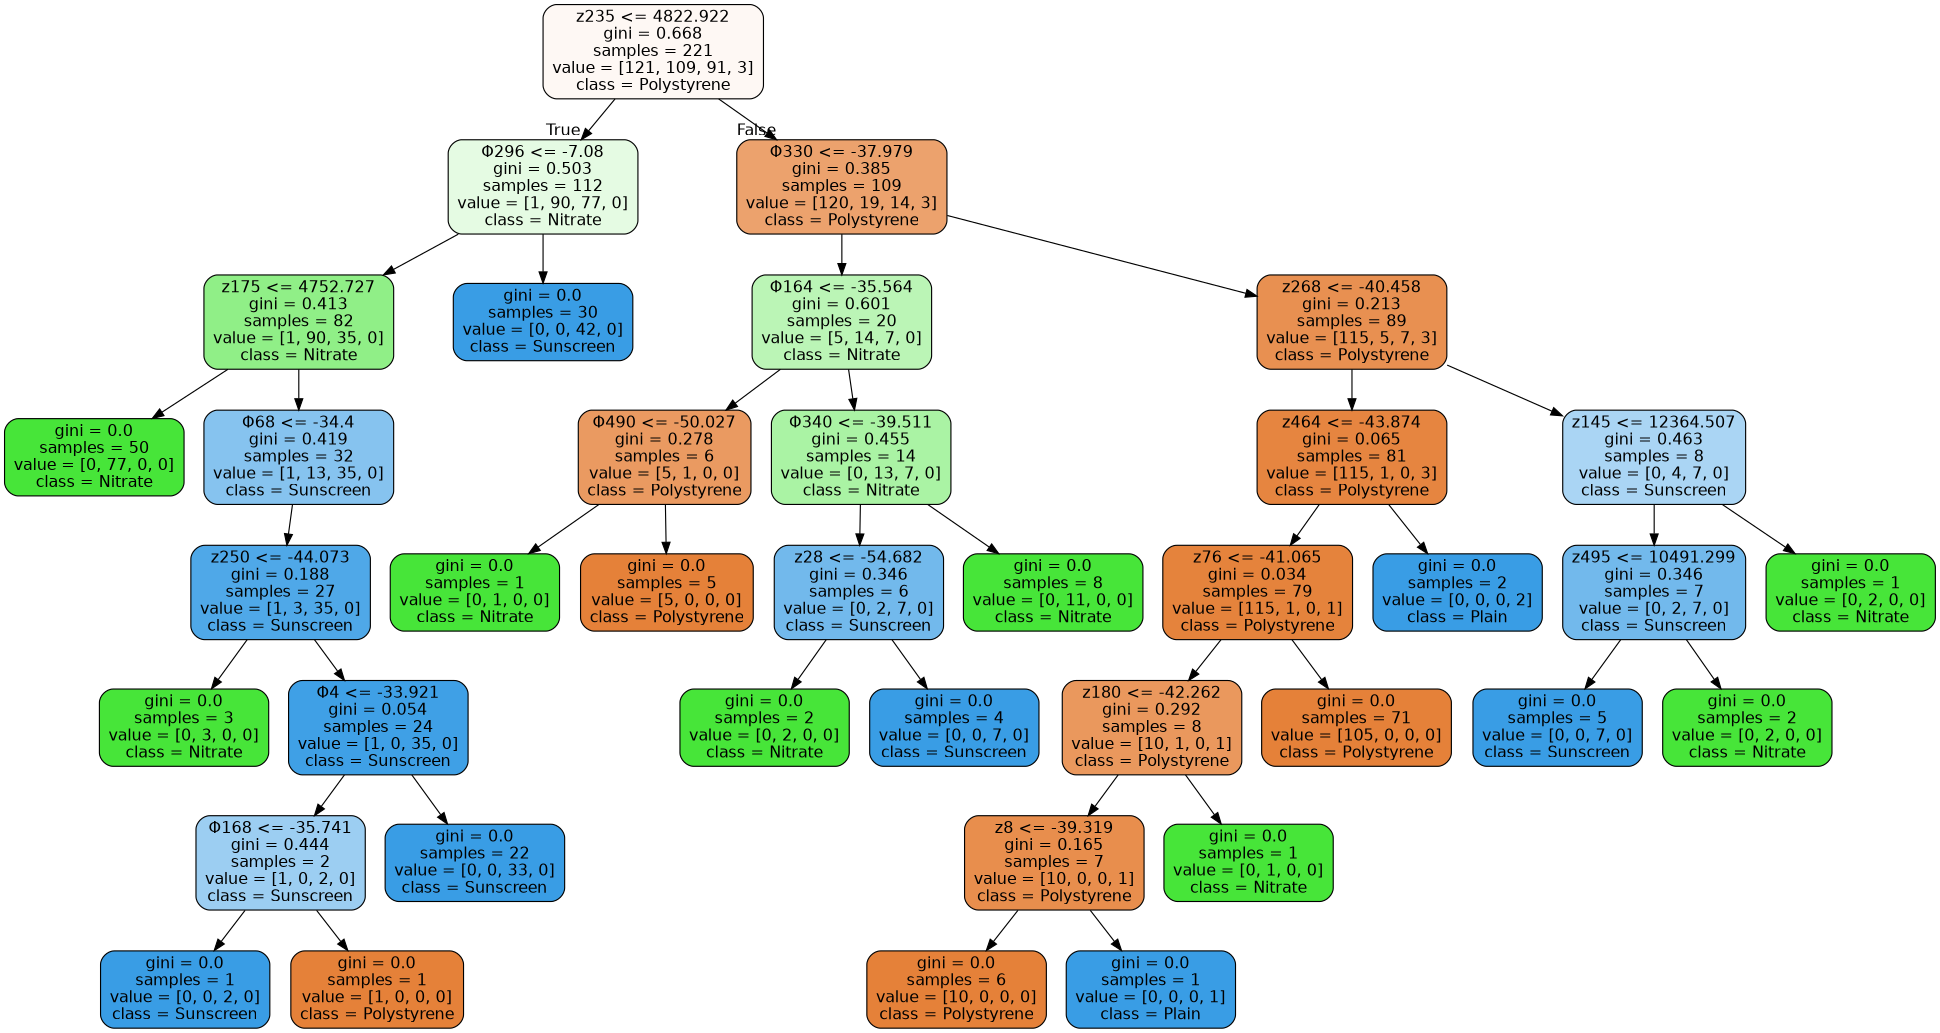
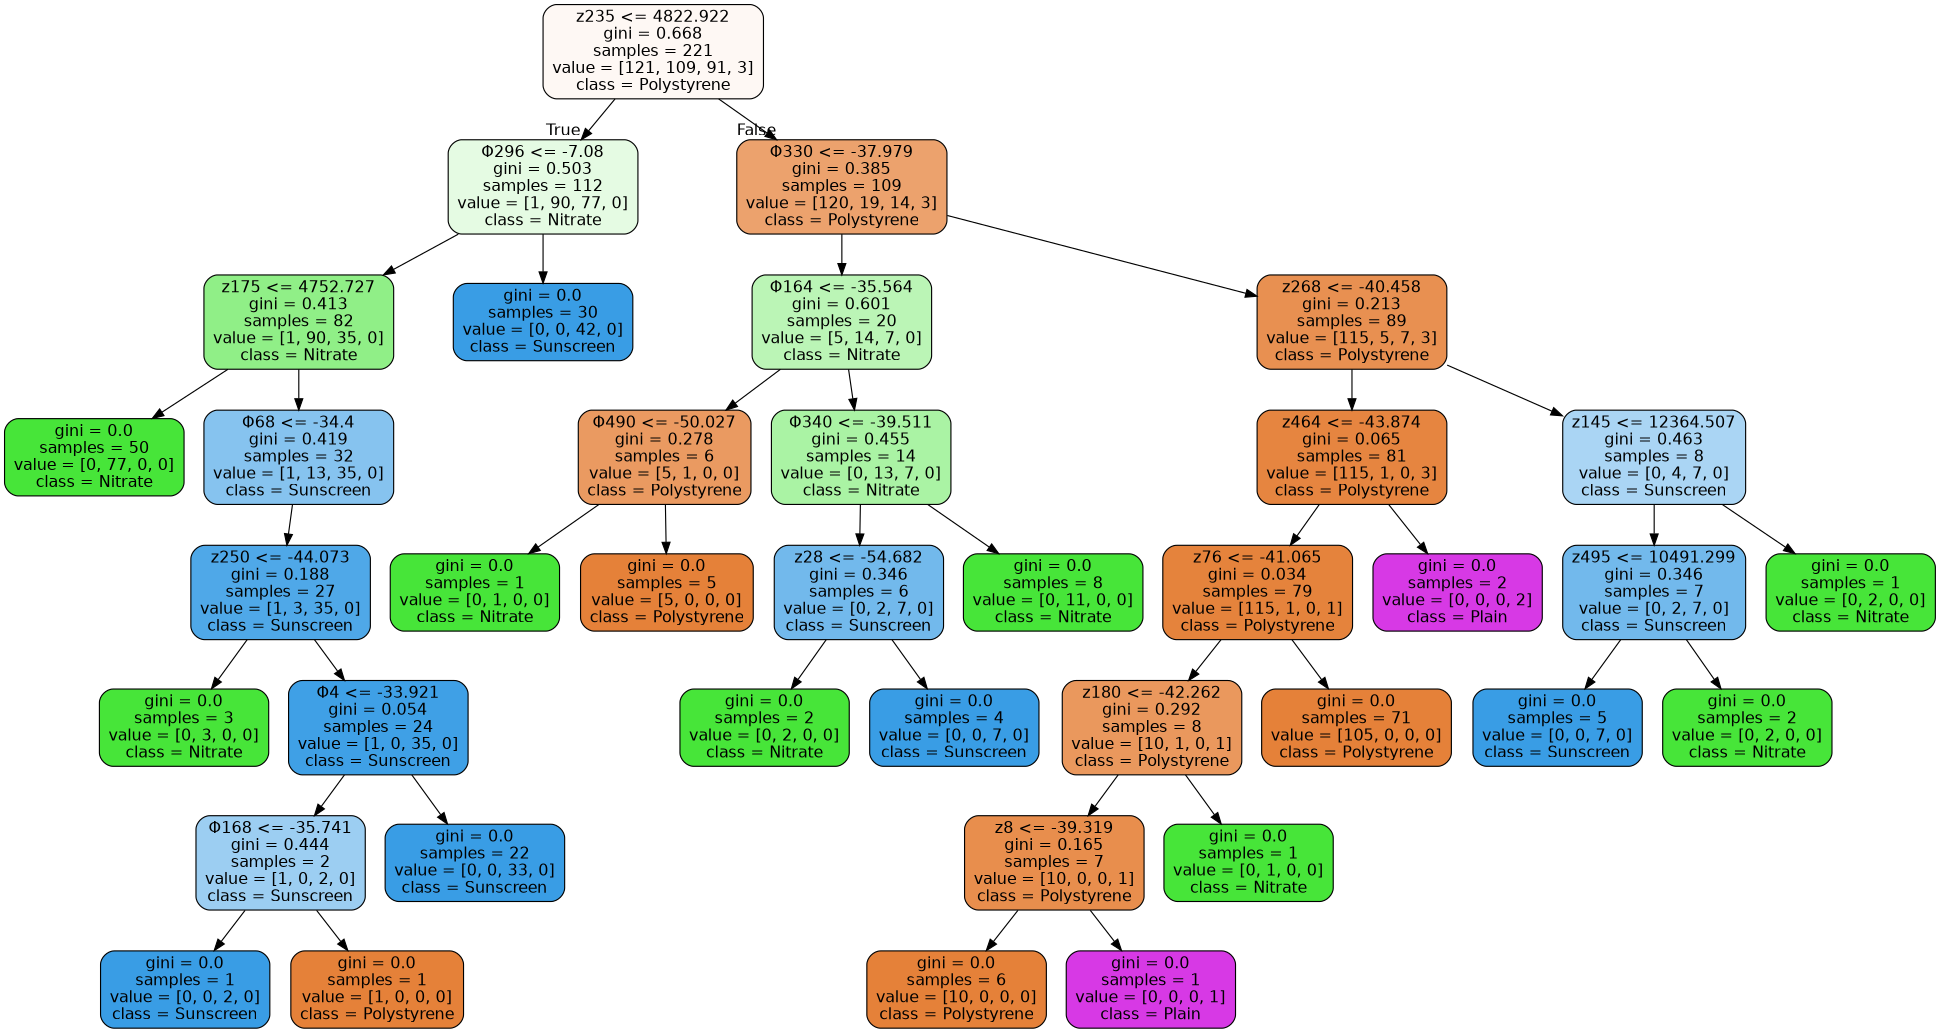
node "gini = 0.0 samples = 2 value = [0, 0, 0, 2] class = Plain": fillcolor #399de5 -> #d739e5
node "gini = 0.0 samples = 1 value = [0, 0, 0, 1] class = Plain": fillcolor #399de5 -> #d739e5
